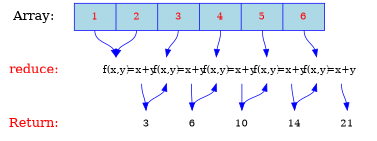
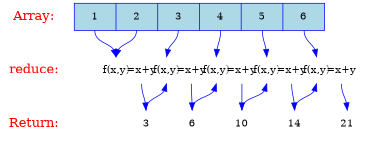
node "Array:": fontcolor black -> red
node "1": fontcolor red -> black
